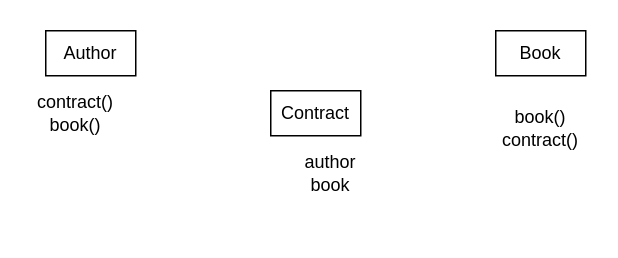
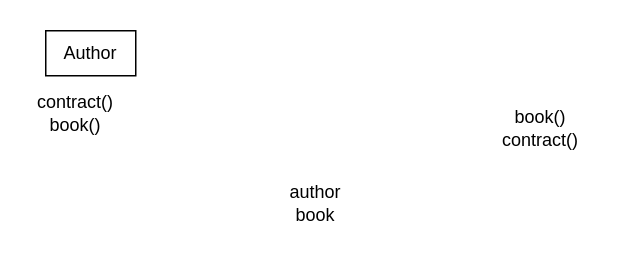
node "Book": removed
node "Contract": removed
node "author book": moved (331, 173) -> (316, 203)
